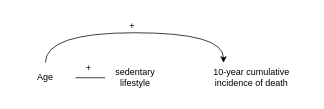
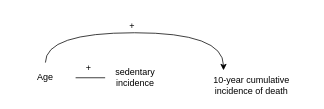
node "sedentary lifestyle": label "sedentary lifestyle" -> "sedentary incidence"
node "10-year cumulative incidence of death": moved (252, 78) -> (252, 85)
